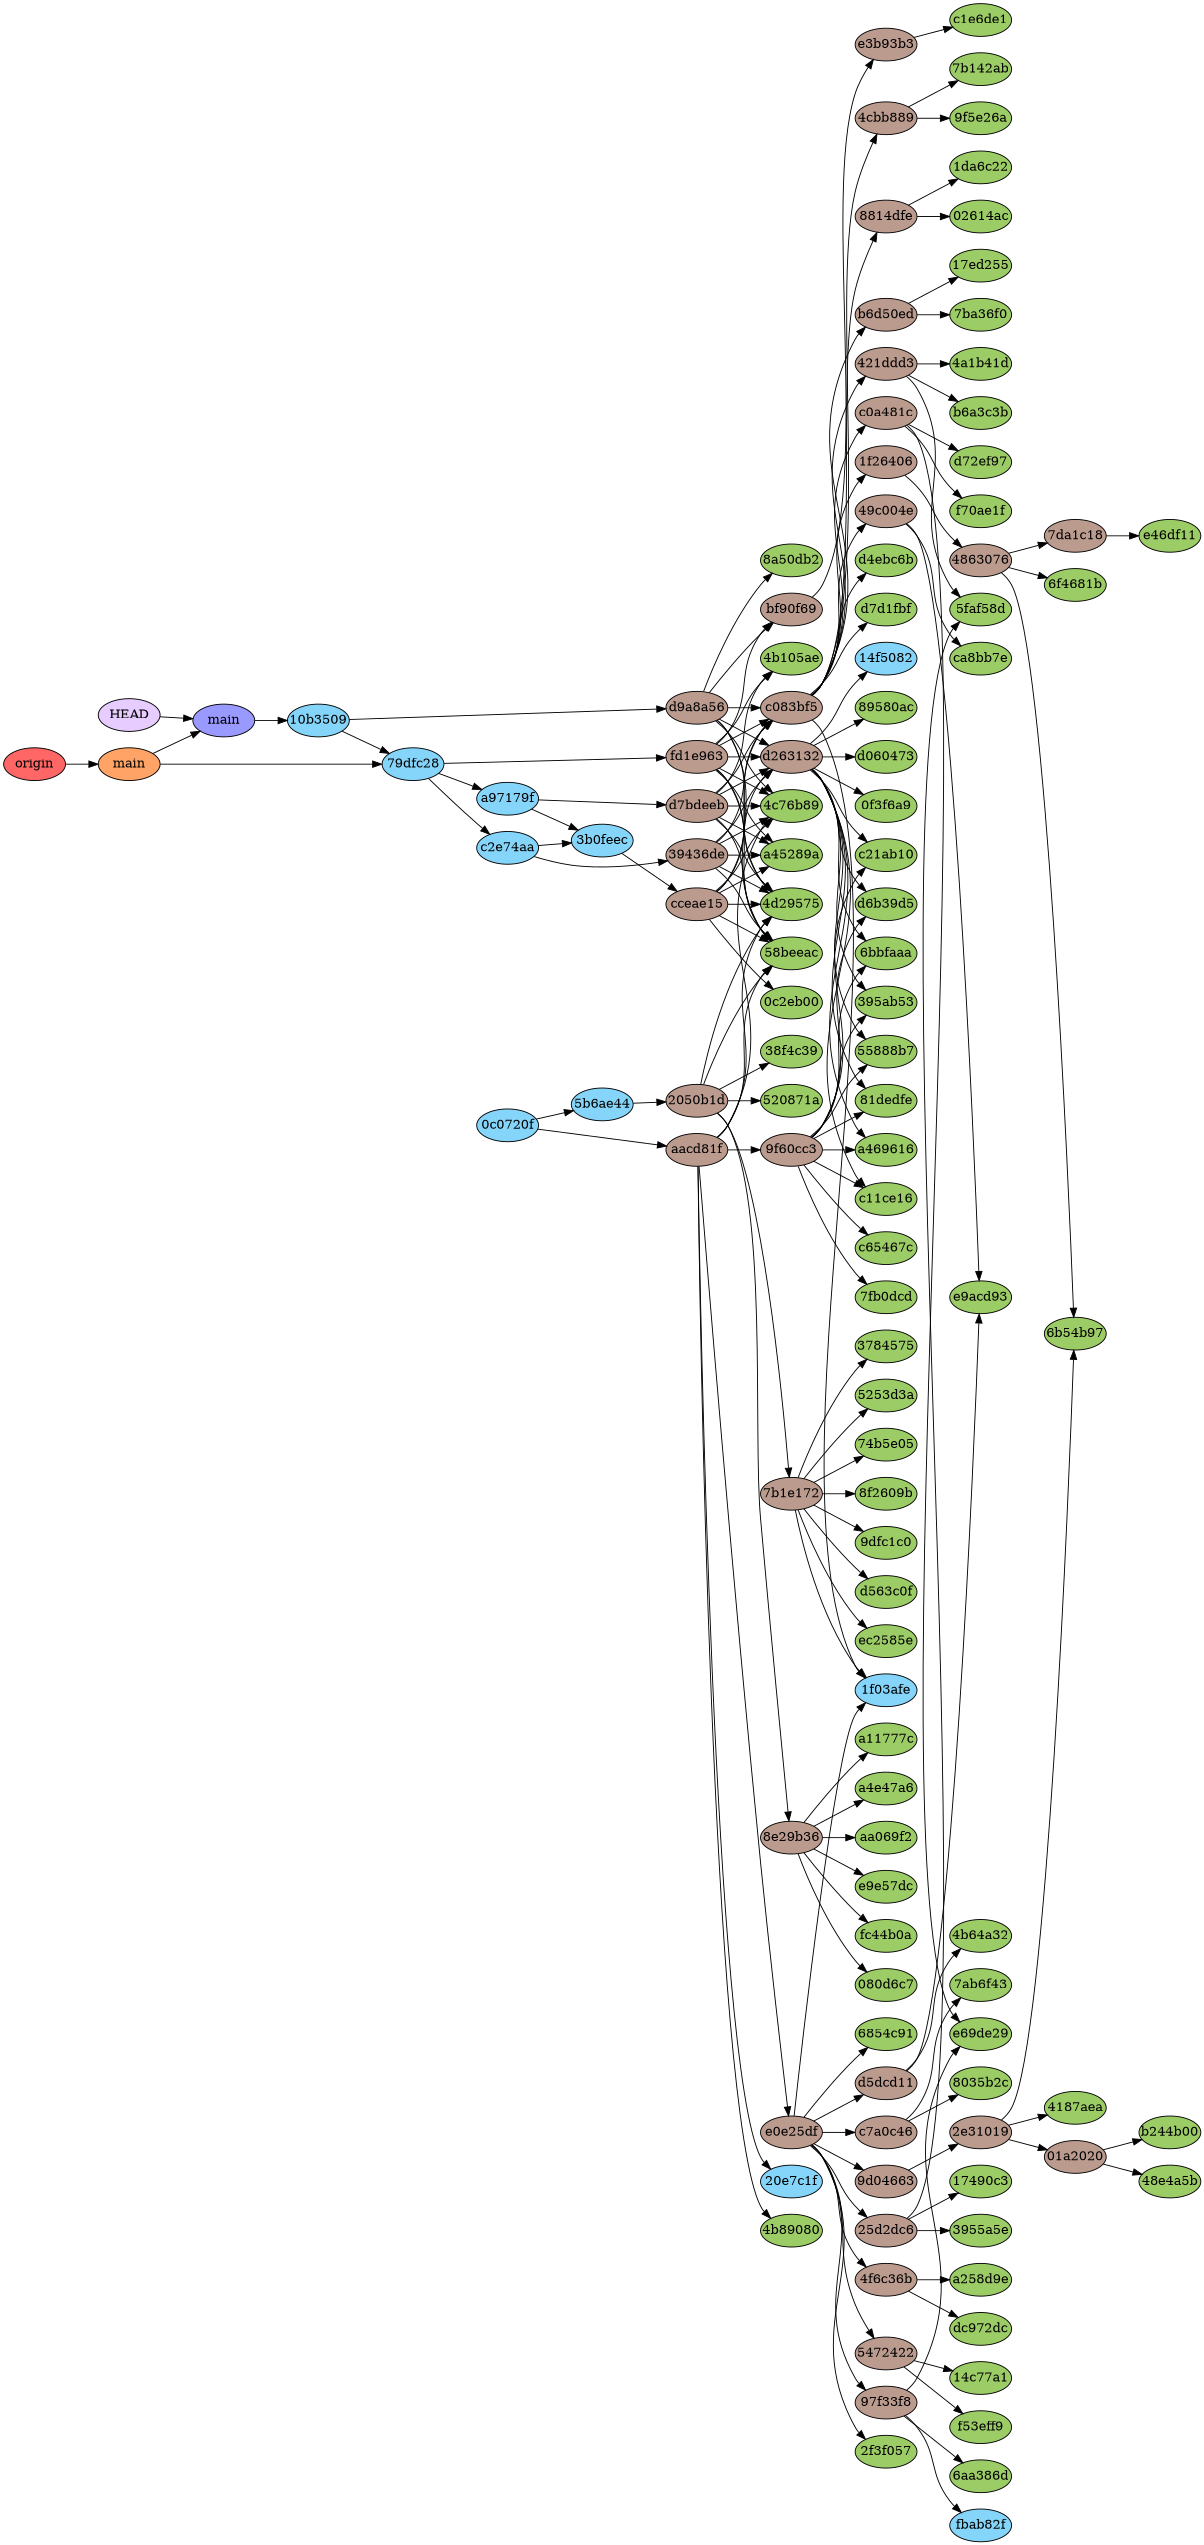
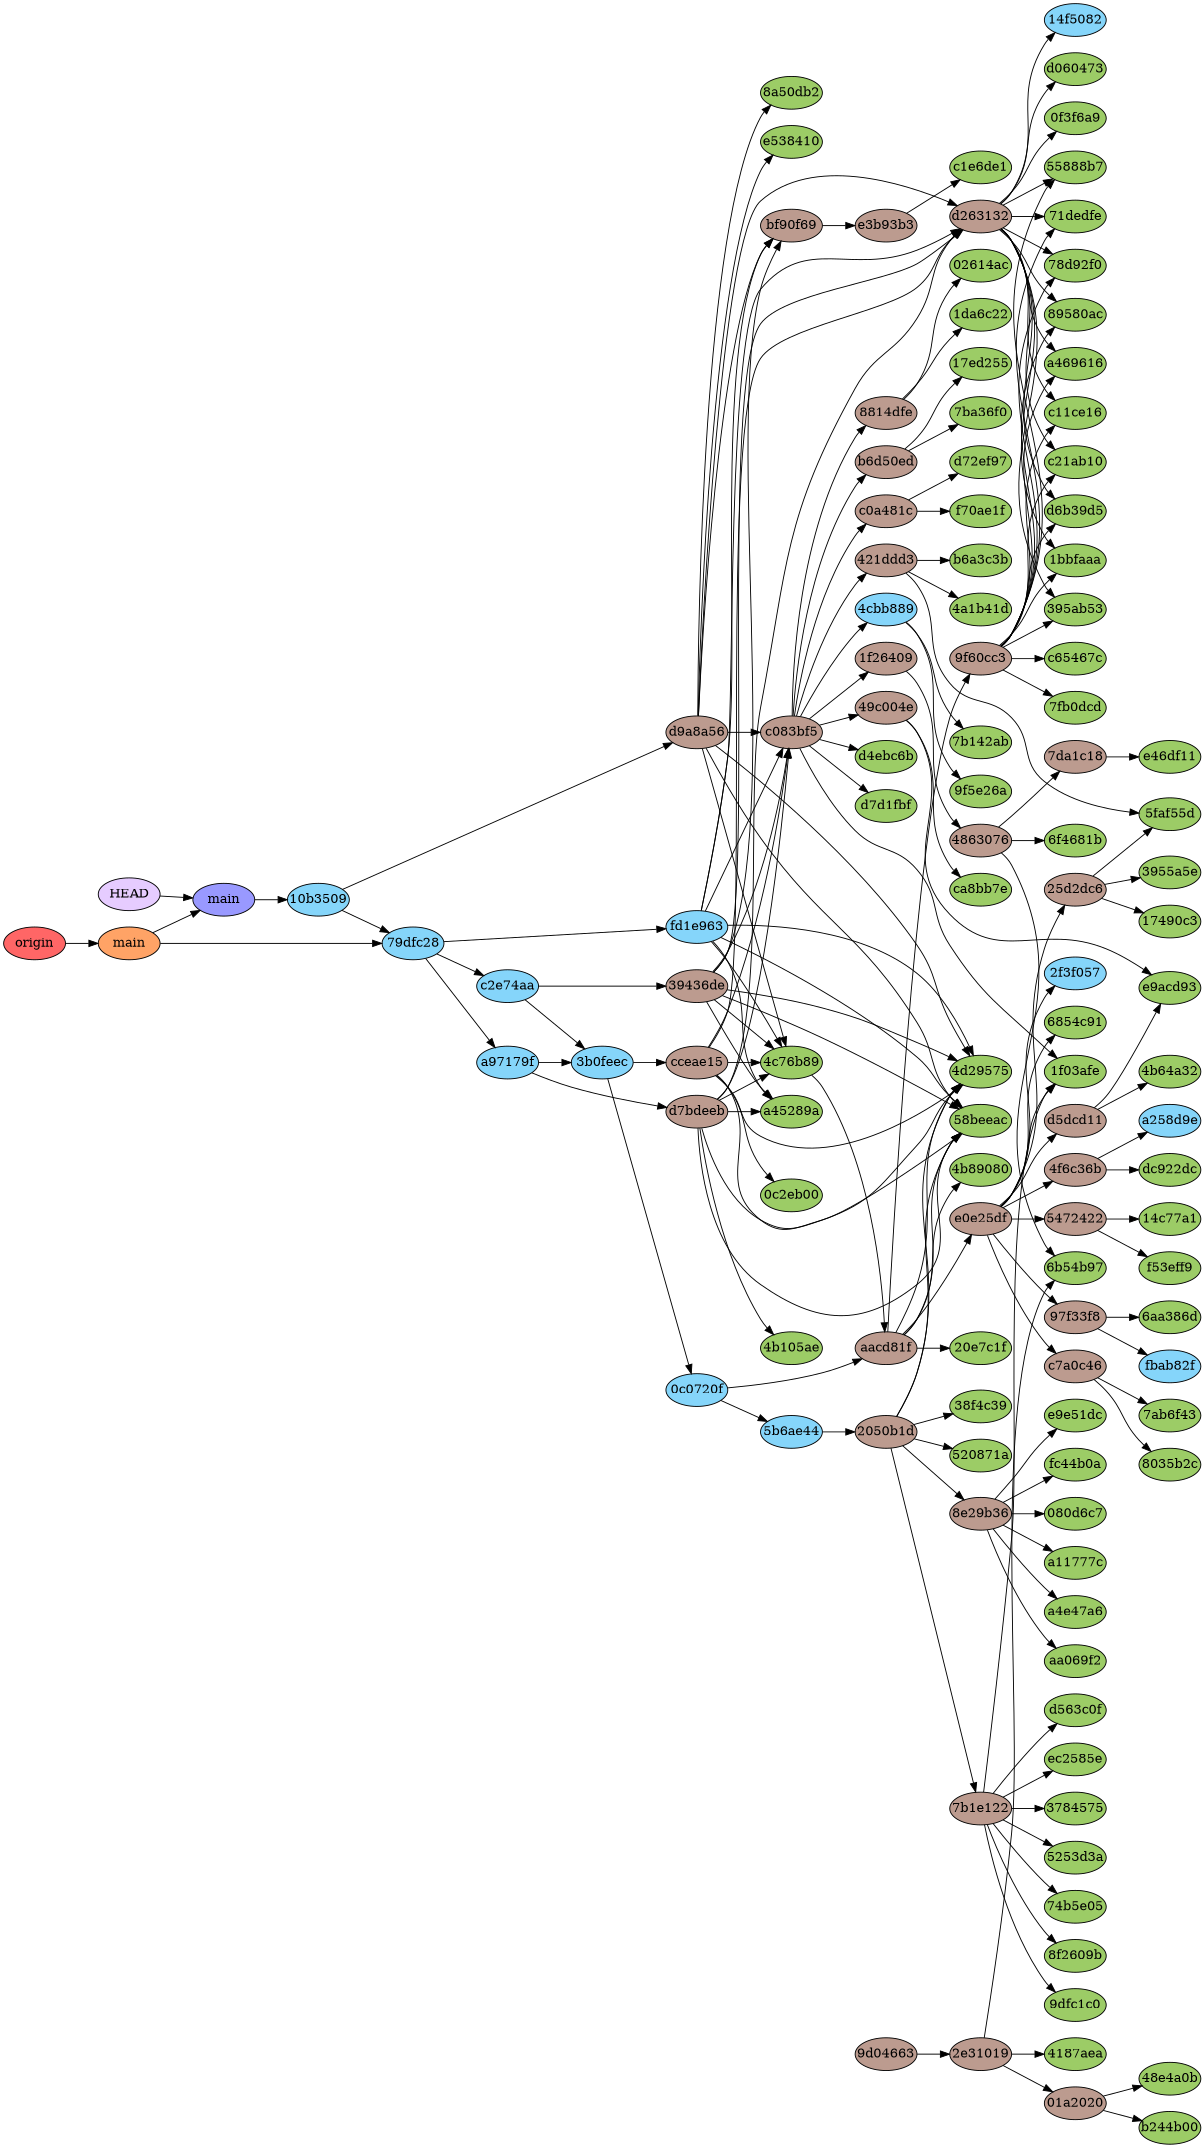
node "4cbb889": fillcolor #bc9b8f -> #85d5fa
node "e538410": added
node "78d92f0": added
node "1f26406": label "1f26406" -> "1f26409"
edge "9f60cc3" -> "89580ac": added
node "5faf58d": label "5faf58d" -> "5faf55d"
edge "39436de" -> "bf90f69": added
edge "fd1e963" -> "4b105ae": removed
node "fd1e963": fillcolor #bc9b8f -> #85d5fa
edge "cceae15" -> "a45289a": removed
edge "aacd81f" -> "4c76b89": reversed
node "6bbfaaa": label "6bbfaaa" -> "1bbfaaa"
node "81dedfe": label "81dedfe" -> "71dedfe"
edge "3b0feec" -> "0c0720f": added
node "7b1e172": label "7b1e172" -> "7b1e122"
node "1f03afe": fillcolor #85d5fa -> #9ccc66
node "e9e57dc": label "e9e57dc" -> "e9e51dc"
node "e69de29": removed
edge "e0e25df" -> "9d04663": removed
node "20e7c1f": fillcolor #85d5fa -> #9ccc66
node "48e4a5b": label "48e4a5b" -> "48e4a0b"
node "a258d9e": fillcolor #9ccc66 -> #85d5fa
node "dc972dc": label "dc972dc" -> "dc922dc"
node "2f3f057": fillcolor #9ccc66 -> #85d5fa
